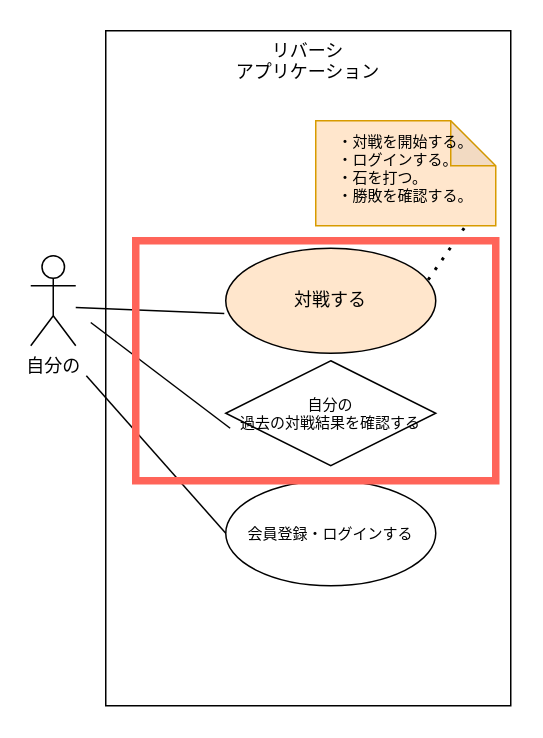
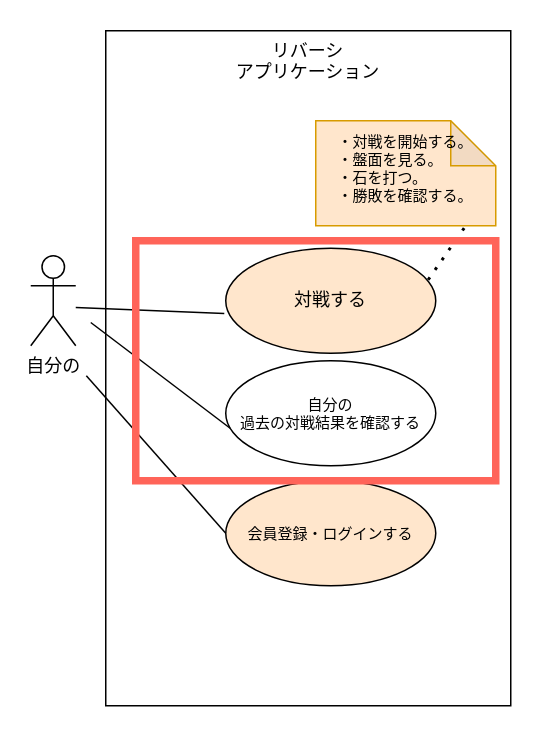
node "・対戦を開始する。 ・ログインする。 ・石を打つ。 ・勝敗を確認する。": label "・対戦を開始する。 ・ログインする。 ・石を打つ。 ・勝敗を確認する。" -> "・対戦を開始する。 ・盤面を見る。 ・石を打つ。 ・勝敗を確認する。"
node "自分の 過去の対戦結果を確認する": shape diamond -> ellipse
node "会員登録・ログインする": fillcolor #ffffff -> #ffe6cc
